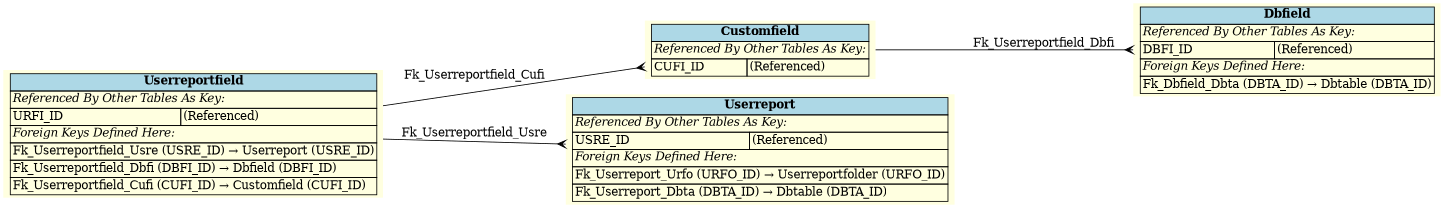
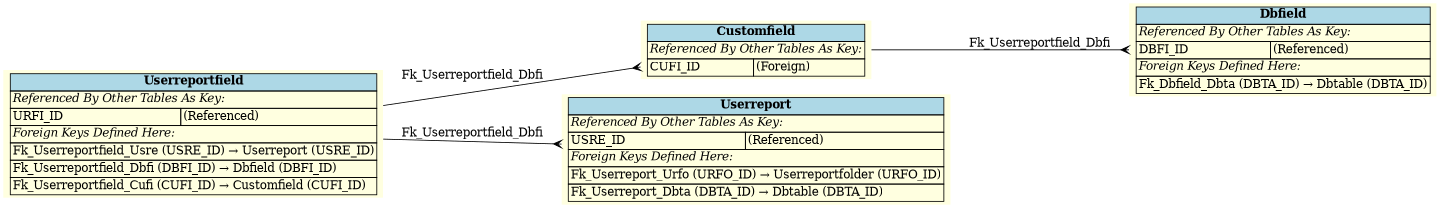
node "Customfield": text "(Referenced)" -> "(Foreign)"
edge "Customfield" -- "Userreportfield": label " Fk_Userreportfield_Cufi " -> " Fk_Userreportfield_Dbfi "
edge "Userreportfield" -- "Userreport": label " Fk_Userreportfield_Usre " -> " Fk_Userreportfield_Dbfi "
